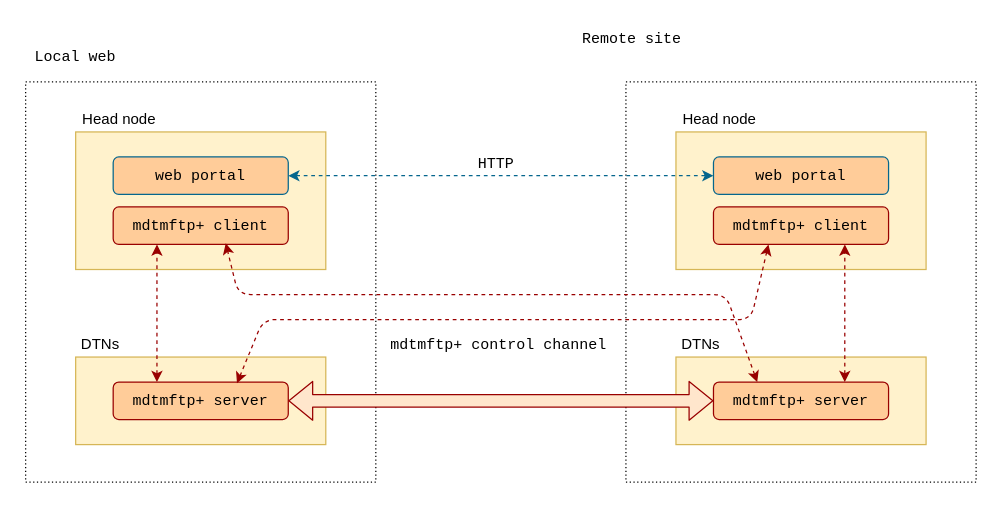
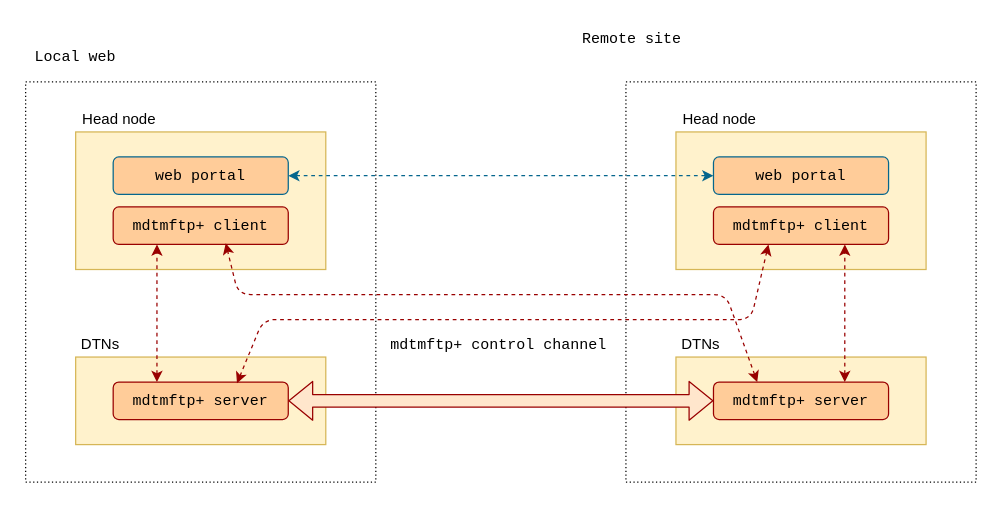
node "HTTP": removed
